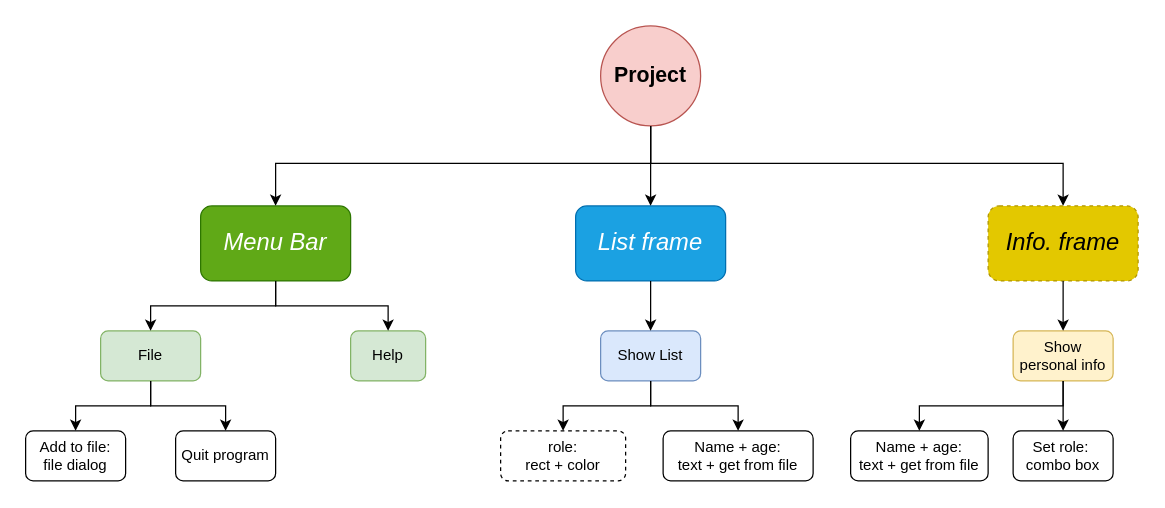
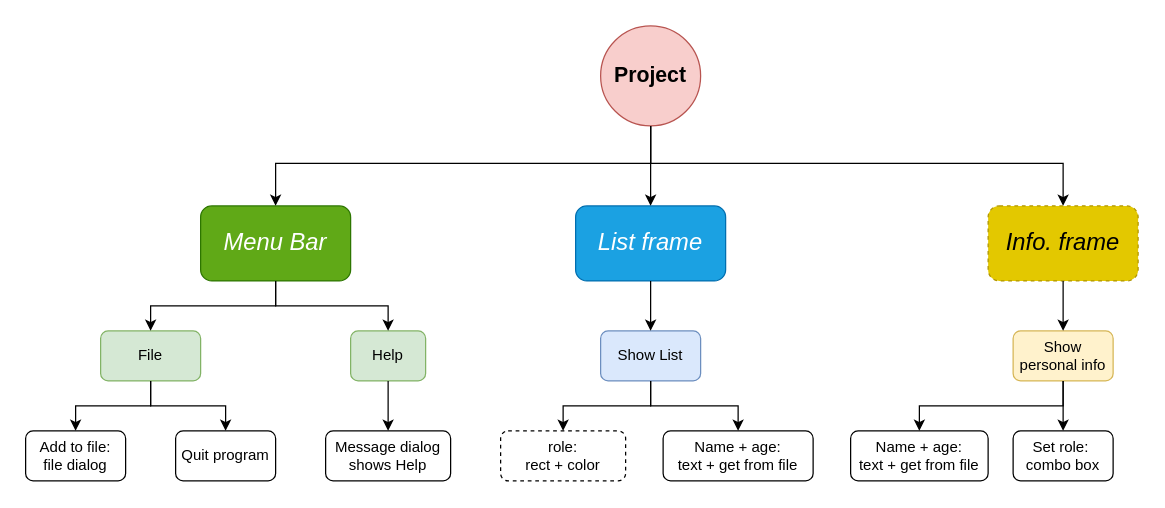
edge "Help" -> "Message dialog shows Help": added
node "Message dialog shows Help": added
